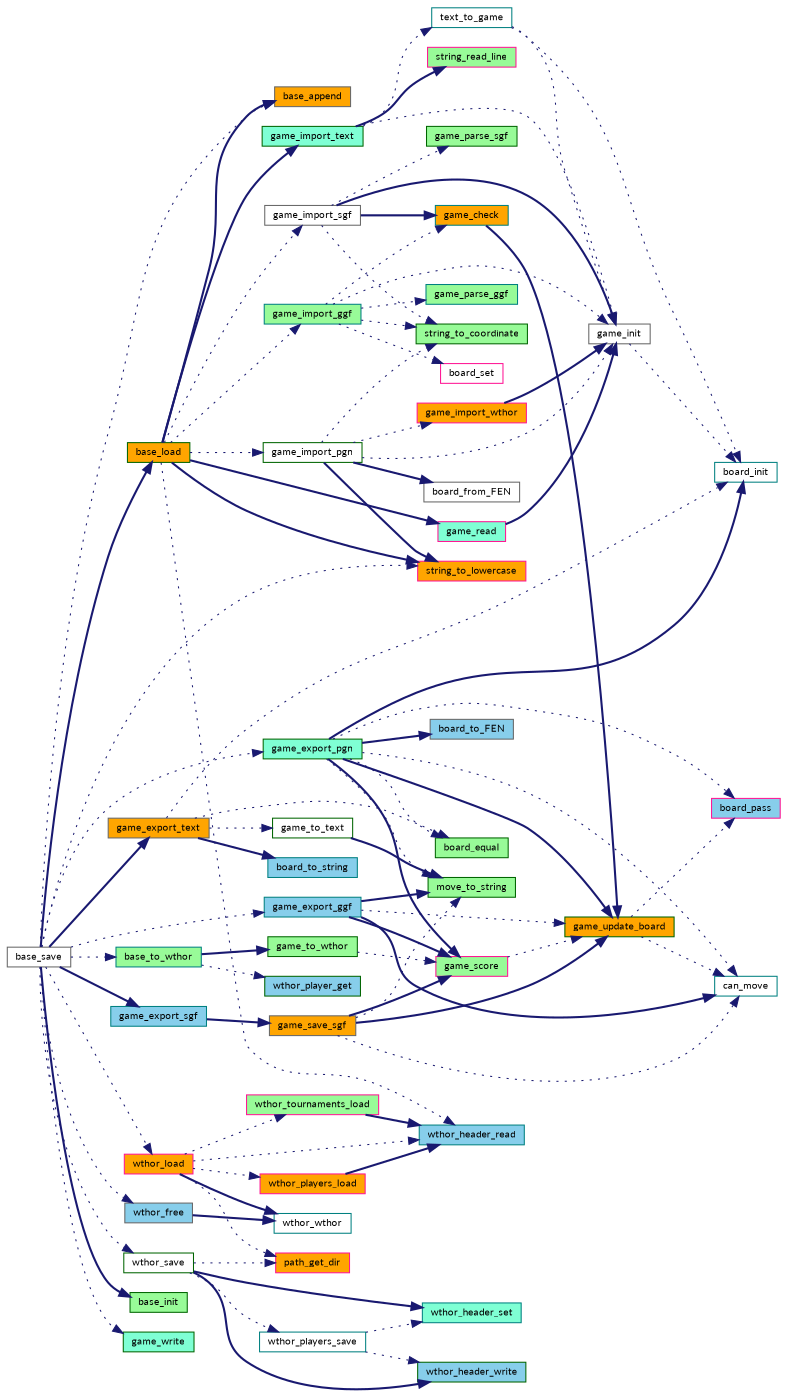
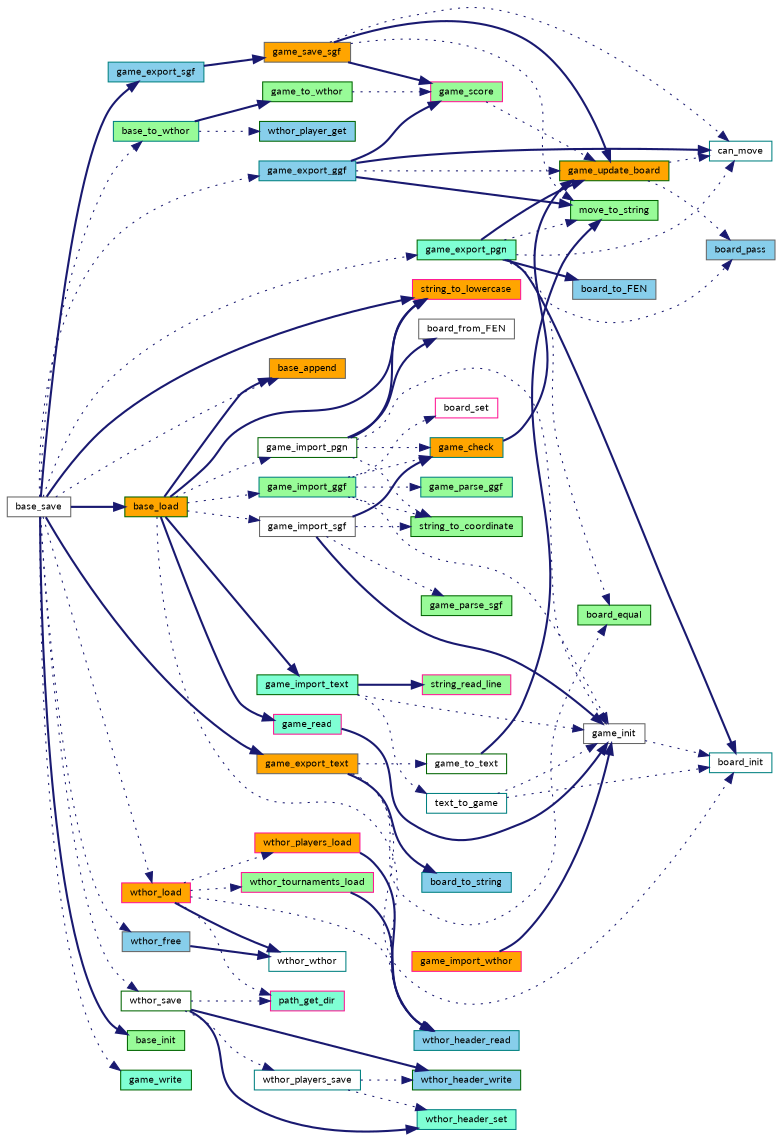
edge "game_import_pgn" -> "game_import_wthor": now "game_import_pgn" -> "game_check"
edge "base_save" -> "string_to_lowercase": style dotted -> bold
node "board_pass": color deeppink -> gray40
edge "game_export_pgn" -> "game_score": removed
node "path_get_dir": fillcolor orange -> aquamarine
